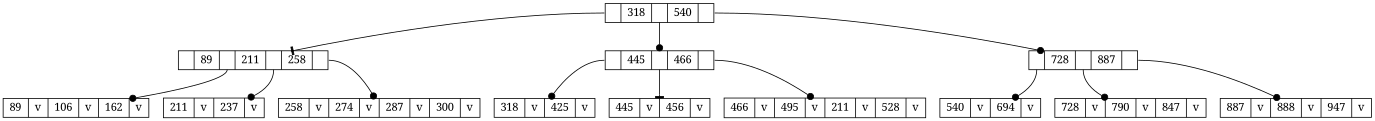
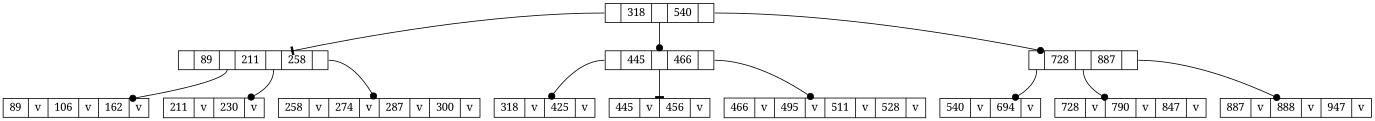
node "211": text "237" -> "230"
node "466": text "211" -> "511"
